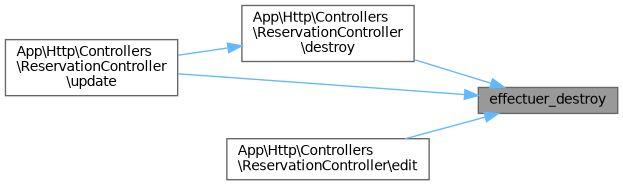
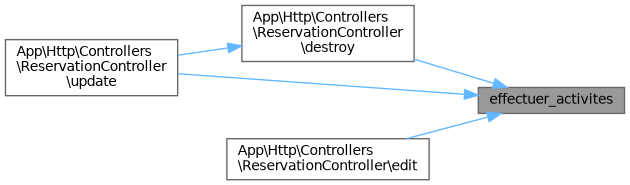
node "effectuer_destroy": label "effectuer_destroy" -> "effectuer_activites"
